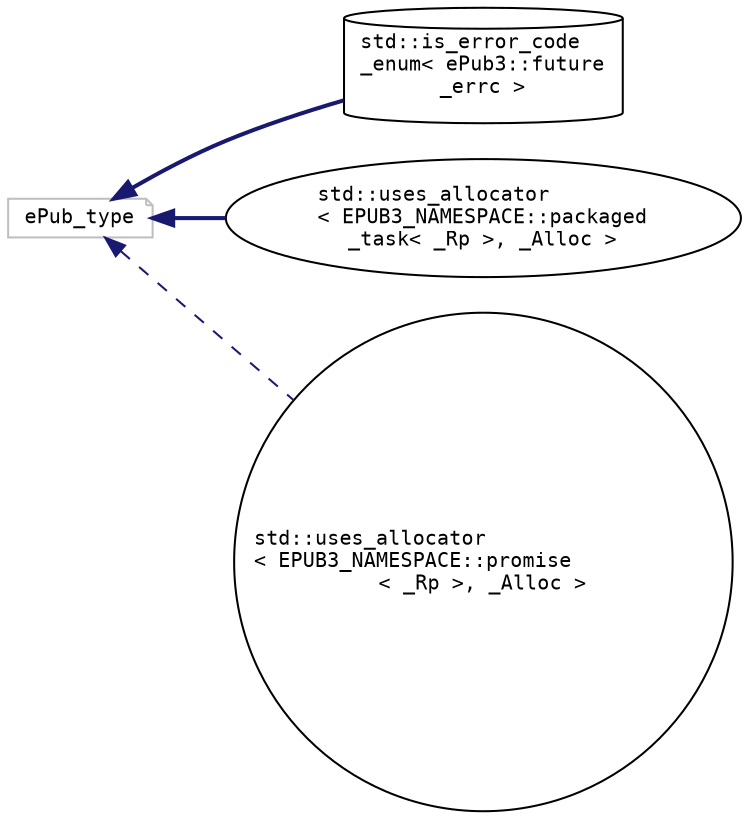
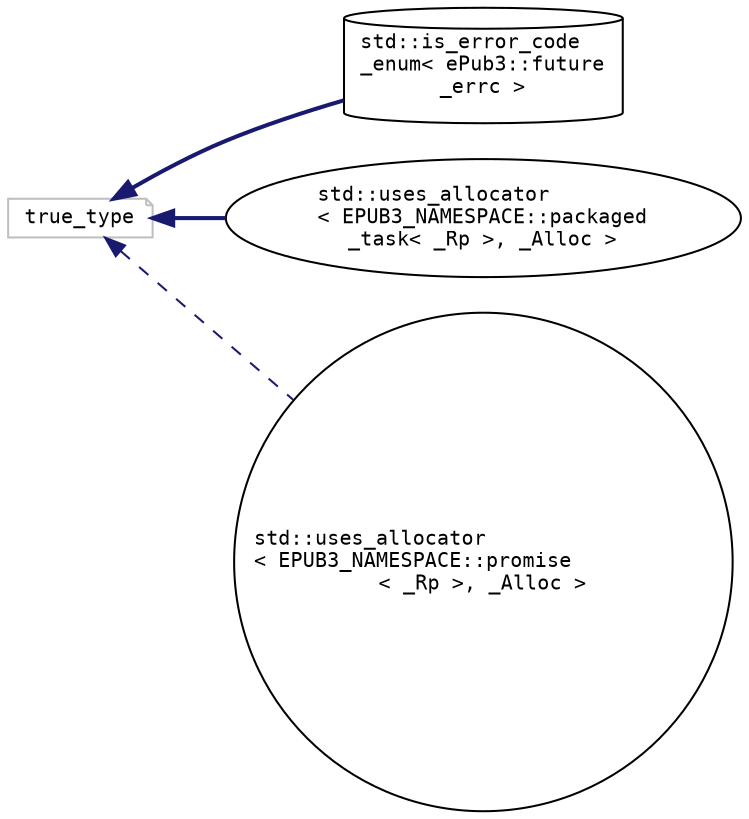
node "ePub_type": label "ePub_type" -> "true_type"
